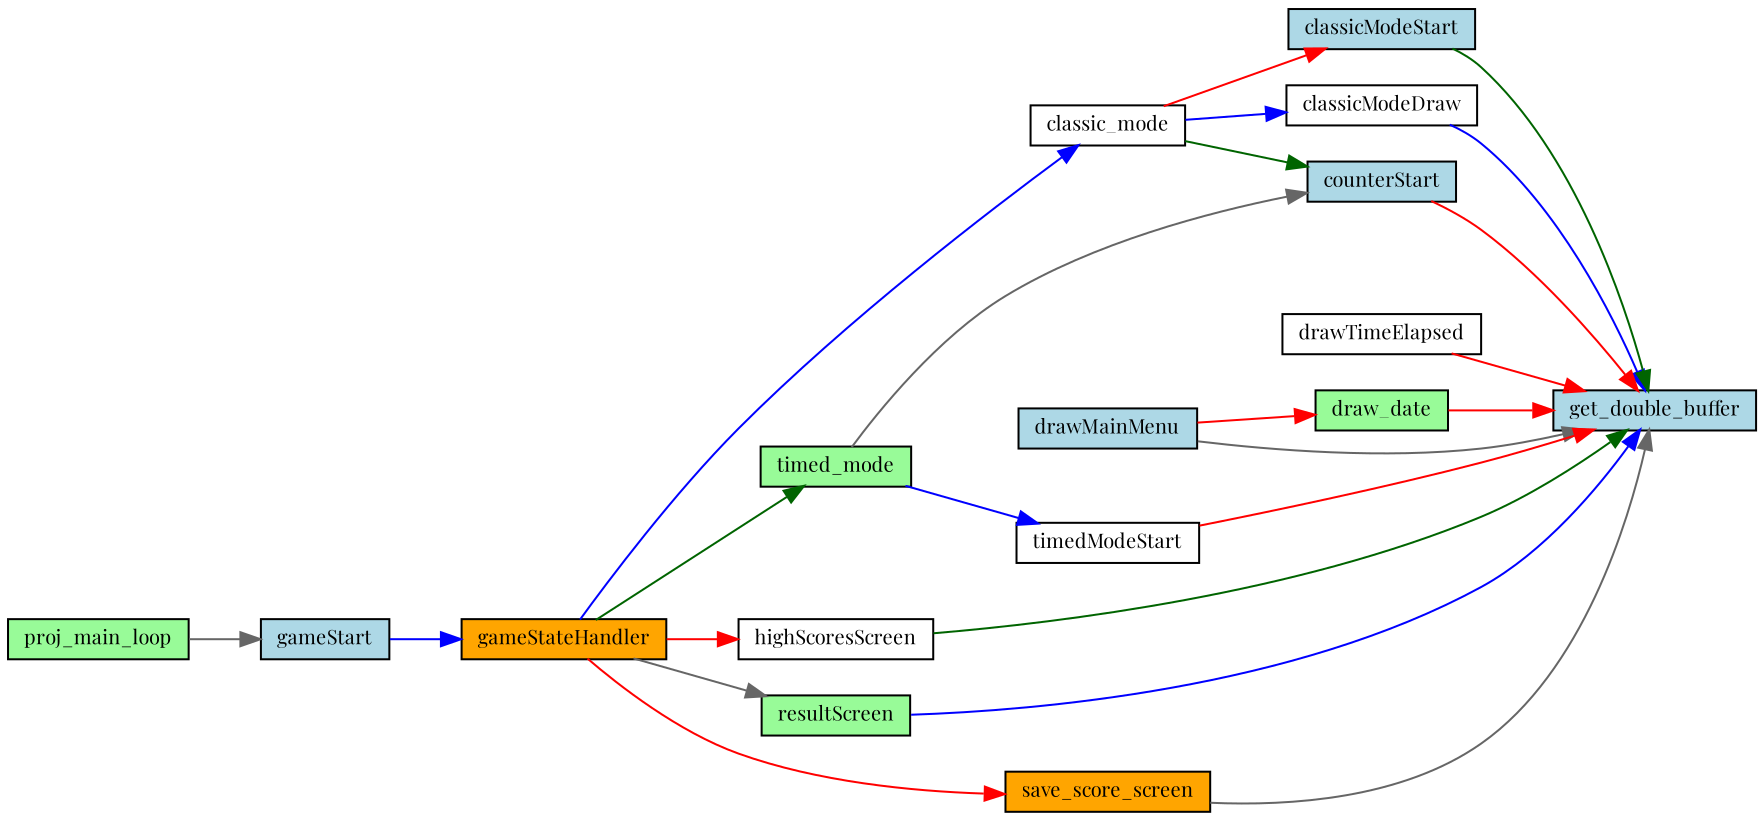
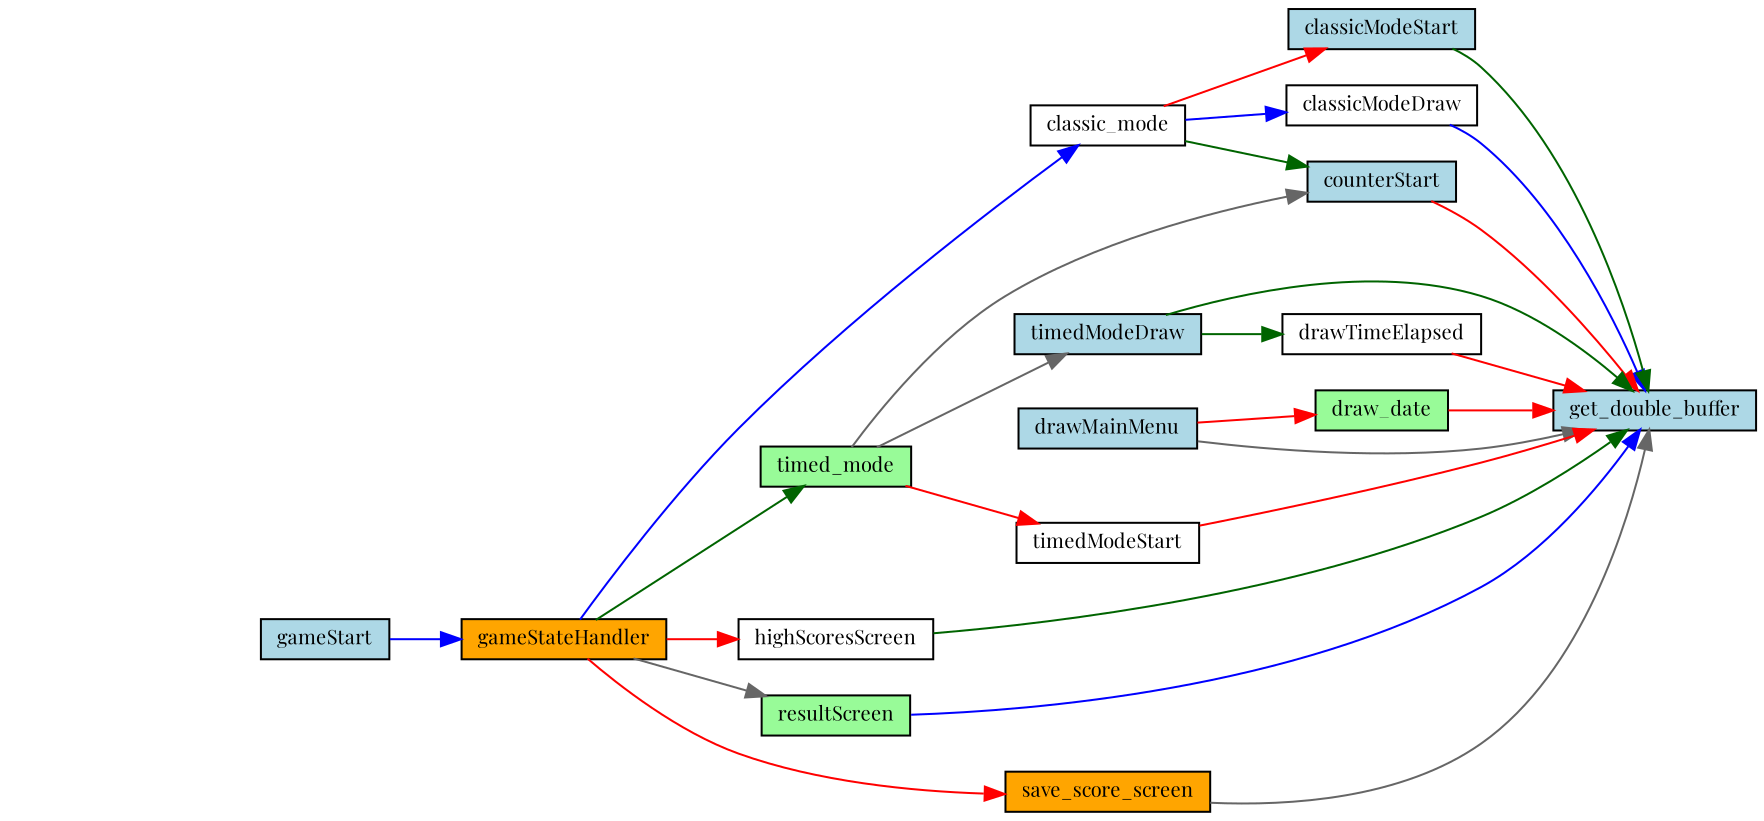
node "timedModeDraw": added
edge "timed_mode" -> "timedModeStart": color blue -> red
node "proj_main_loop": removed
